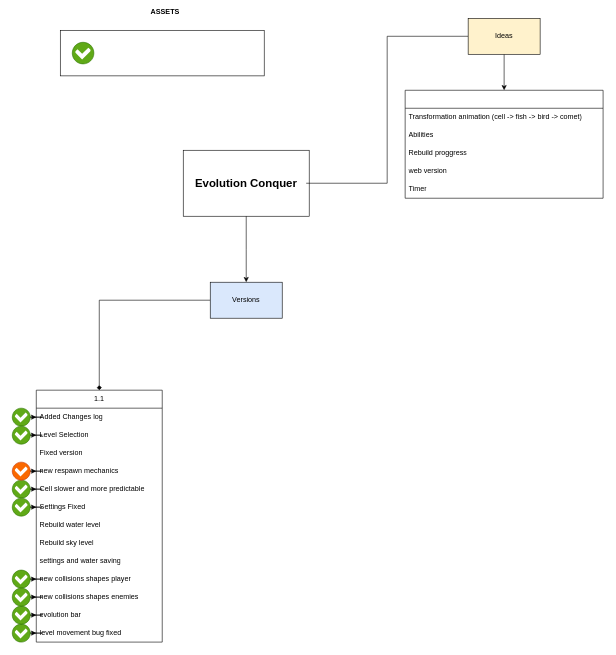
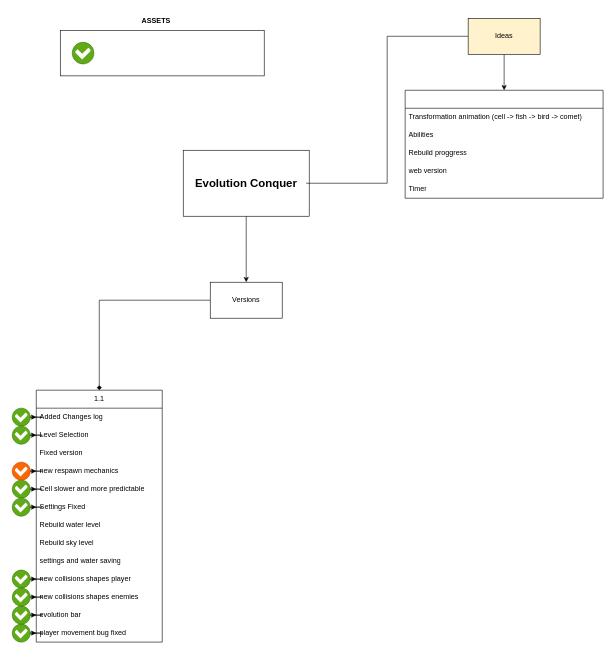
node "ASSETS": moved (165, 12) -> (156, 21)
node "Versions": fillcolor #dae8fc -> #ffffff
node "level movement bug fixed": label "level movement bug fixed" -> "player movement bug fixed"
